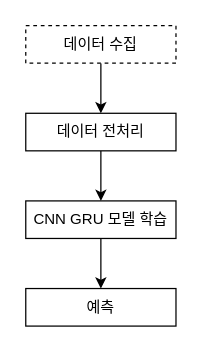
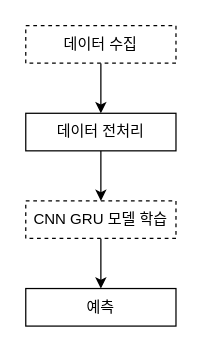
node "CNN GRU 모델 학습": style solid -> dashed
